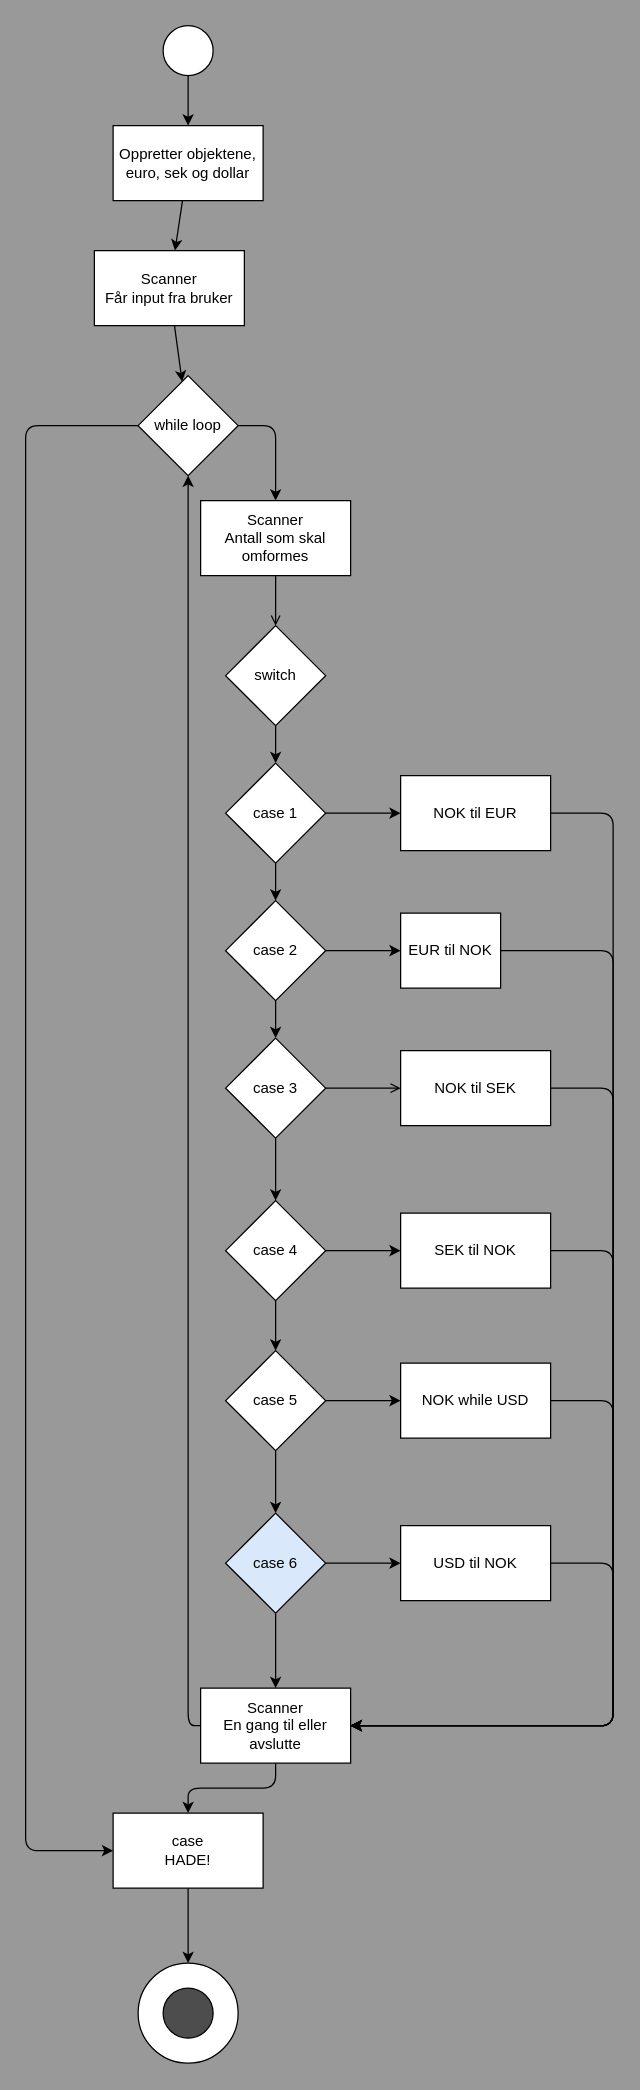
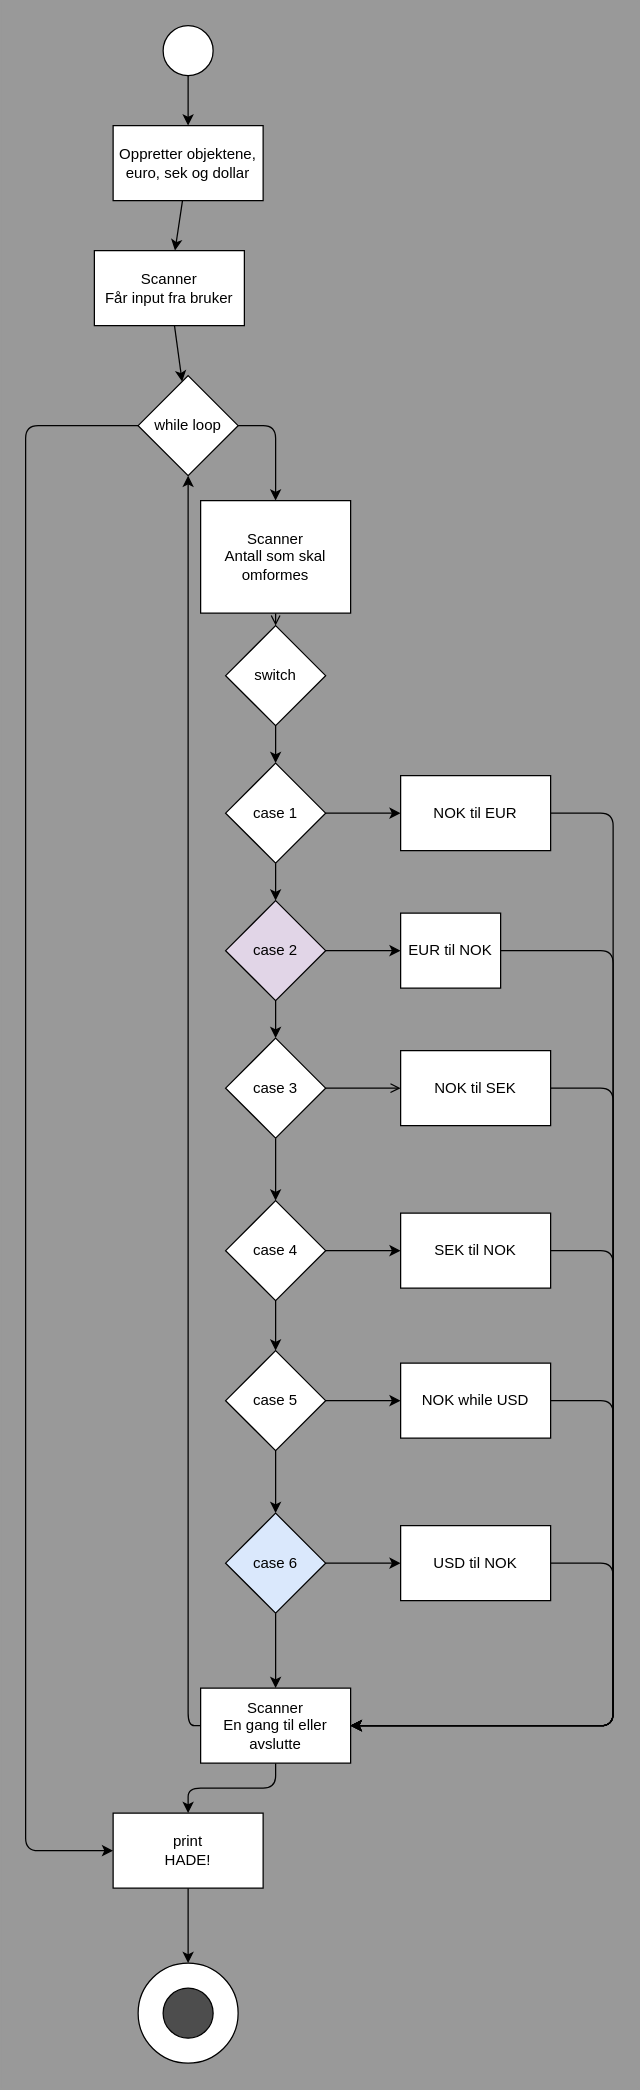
node "Scanner Antall som skal omformes": size 150x75 -> 150x113
node "case 2": fillcolor #ffffff -> #e1d5e7
node "case HADE!": label "case HADE!" -> "print HADE!"
